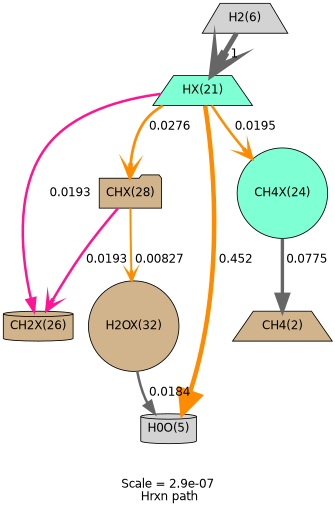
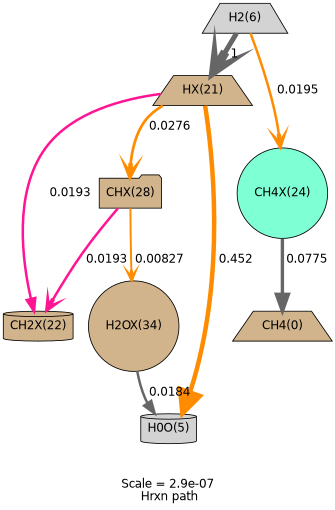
node "HX(21)": fillcolor aquamarine -> tan
edge "HX(21)" -> "CH4X(24)": now "H2(6)" -> "CH4X(24)"
node "CH2X(26)": label "CH2X(26)" -> "CH2X(22)"
node "H2OX(32)": label "H2OX(32)" -> "H2OX(34)"
node "CH4(2)": label "CH4(2)" -> "CH4(0)"
